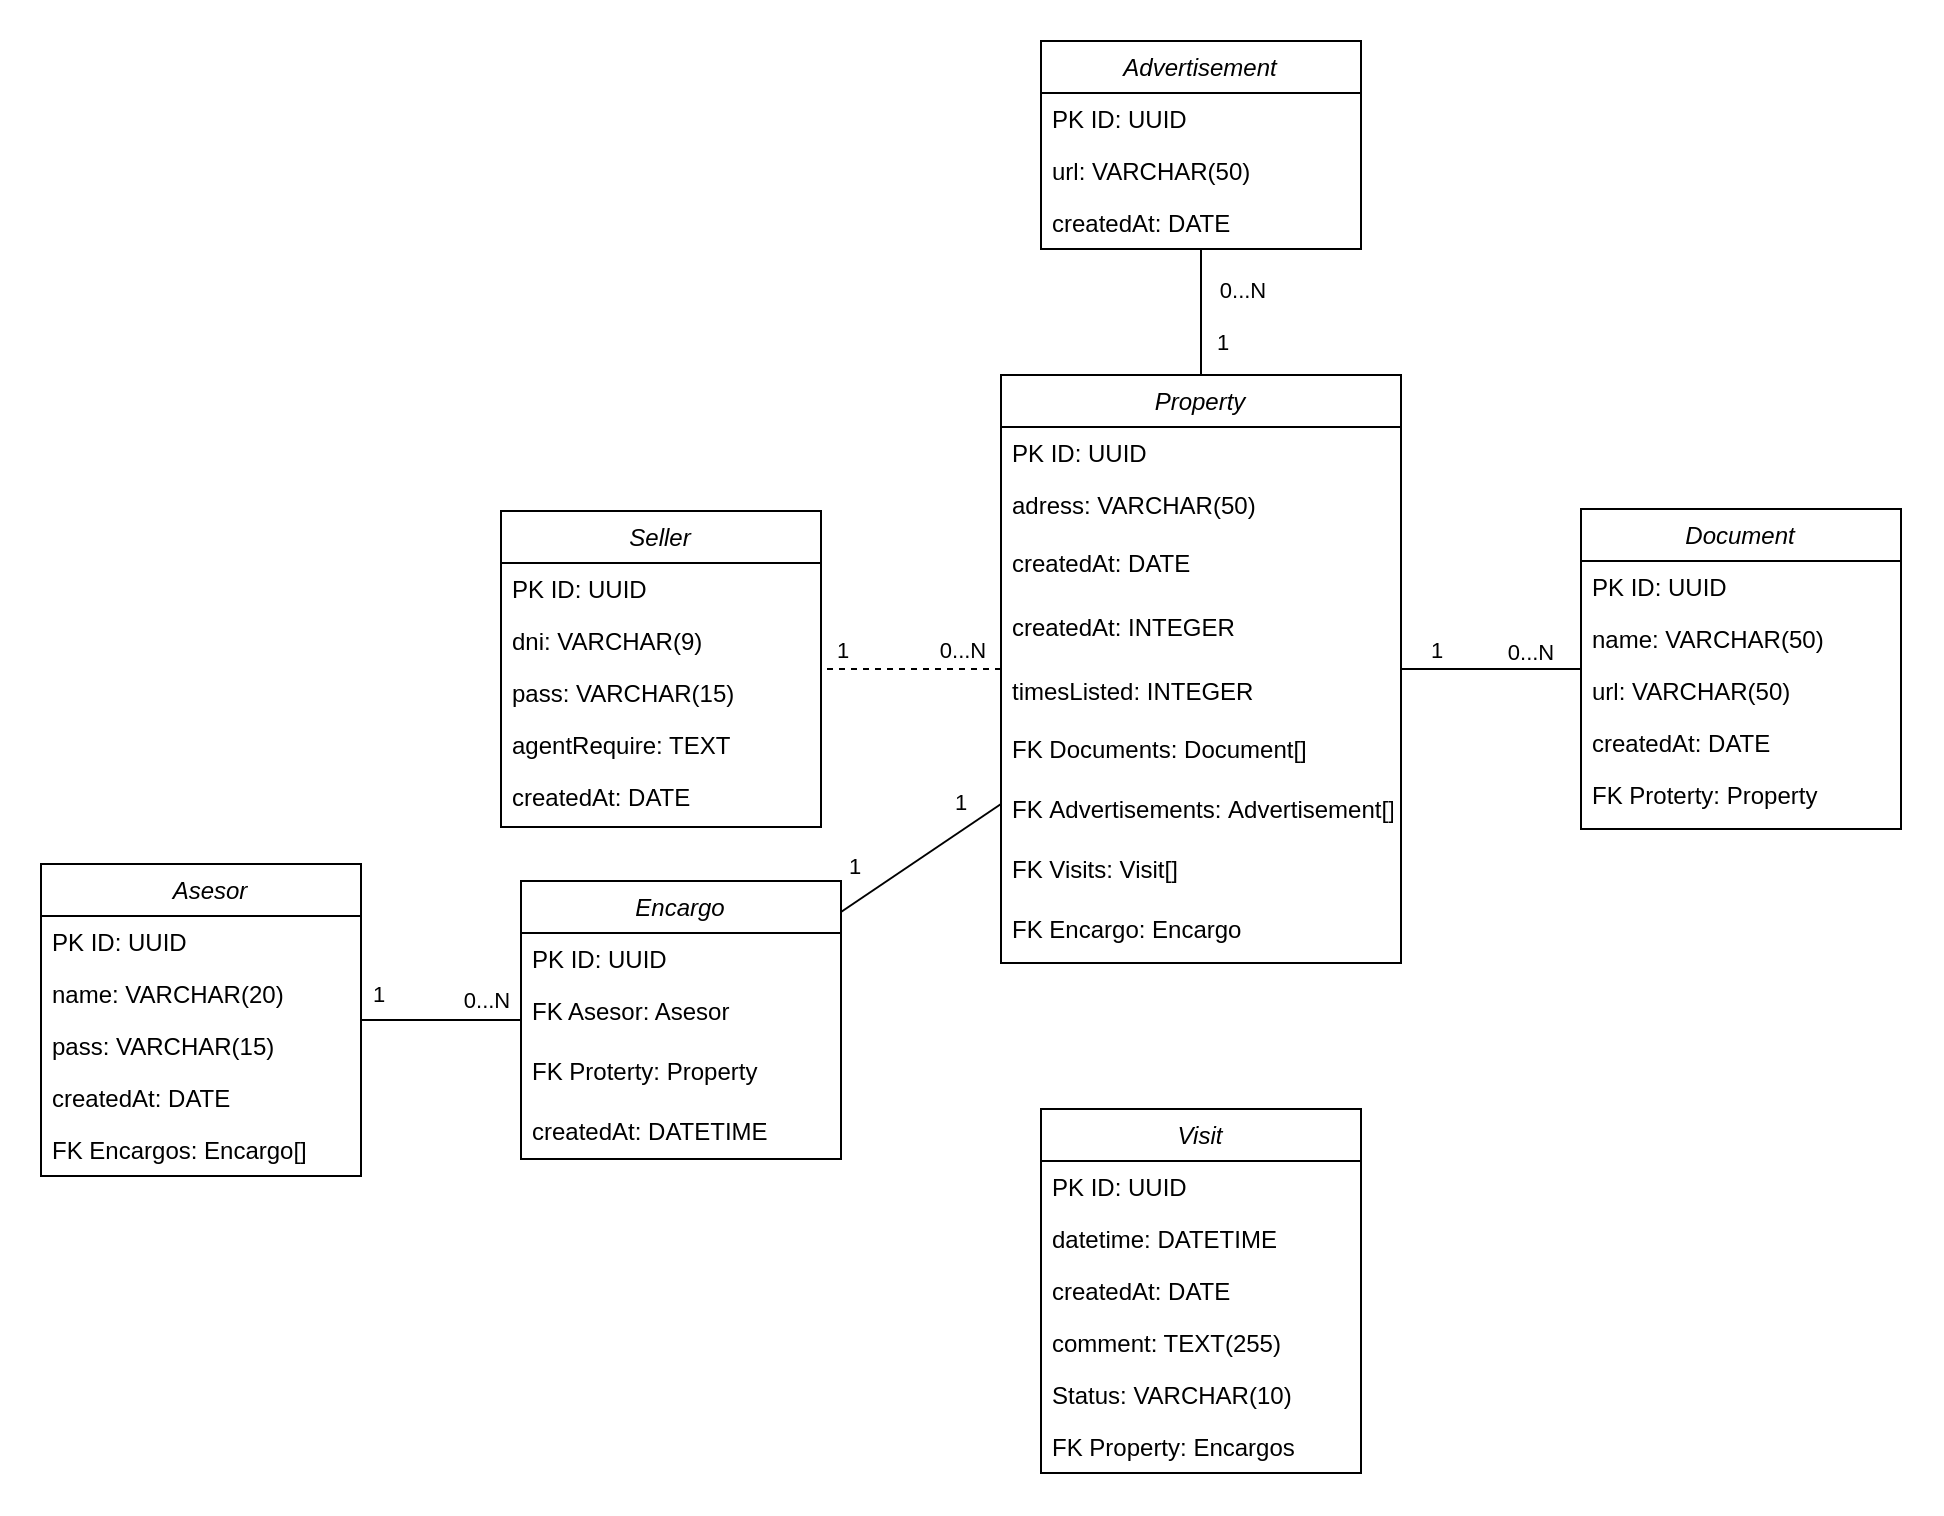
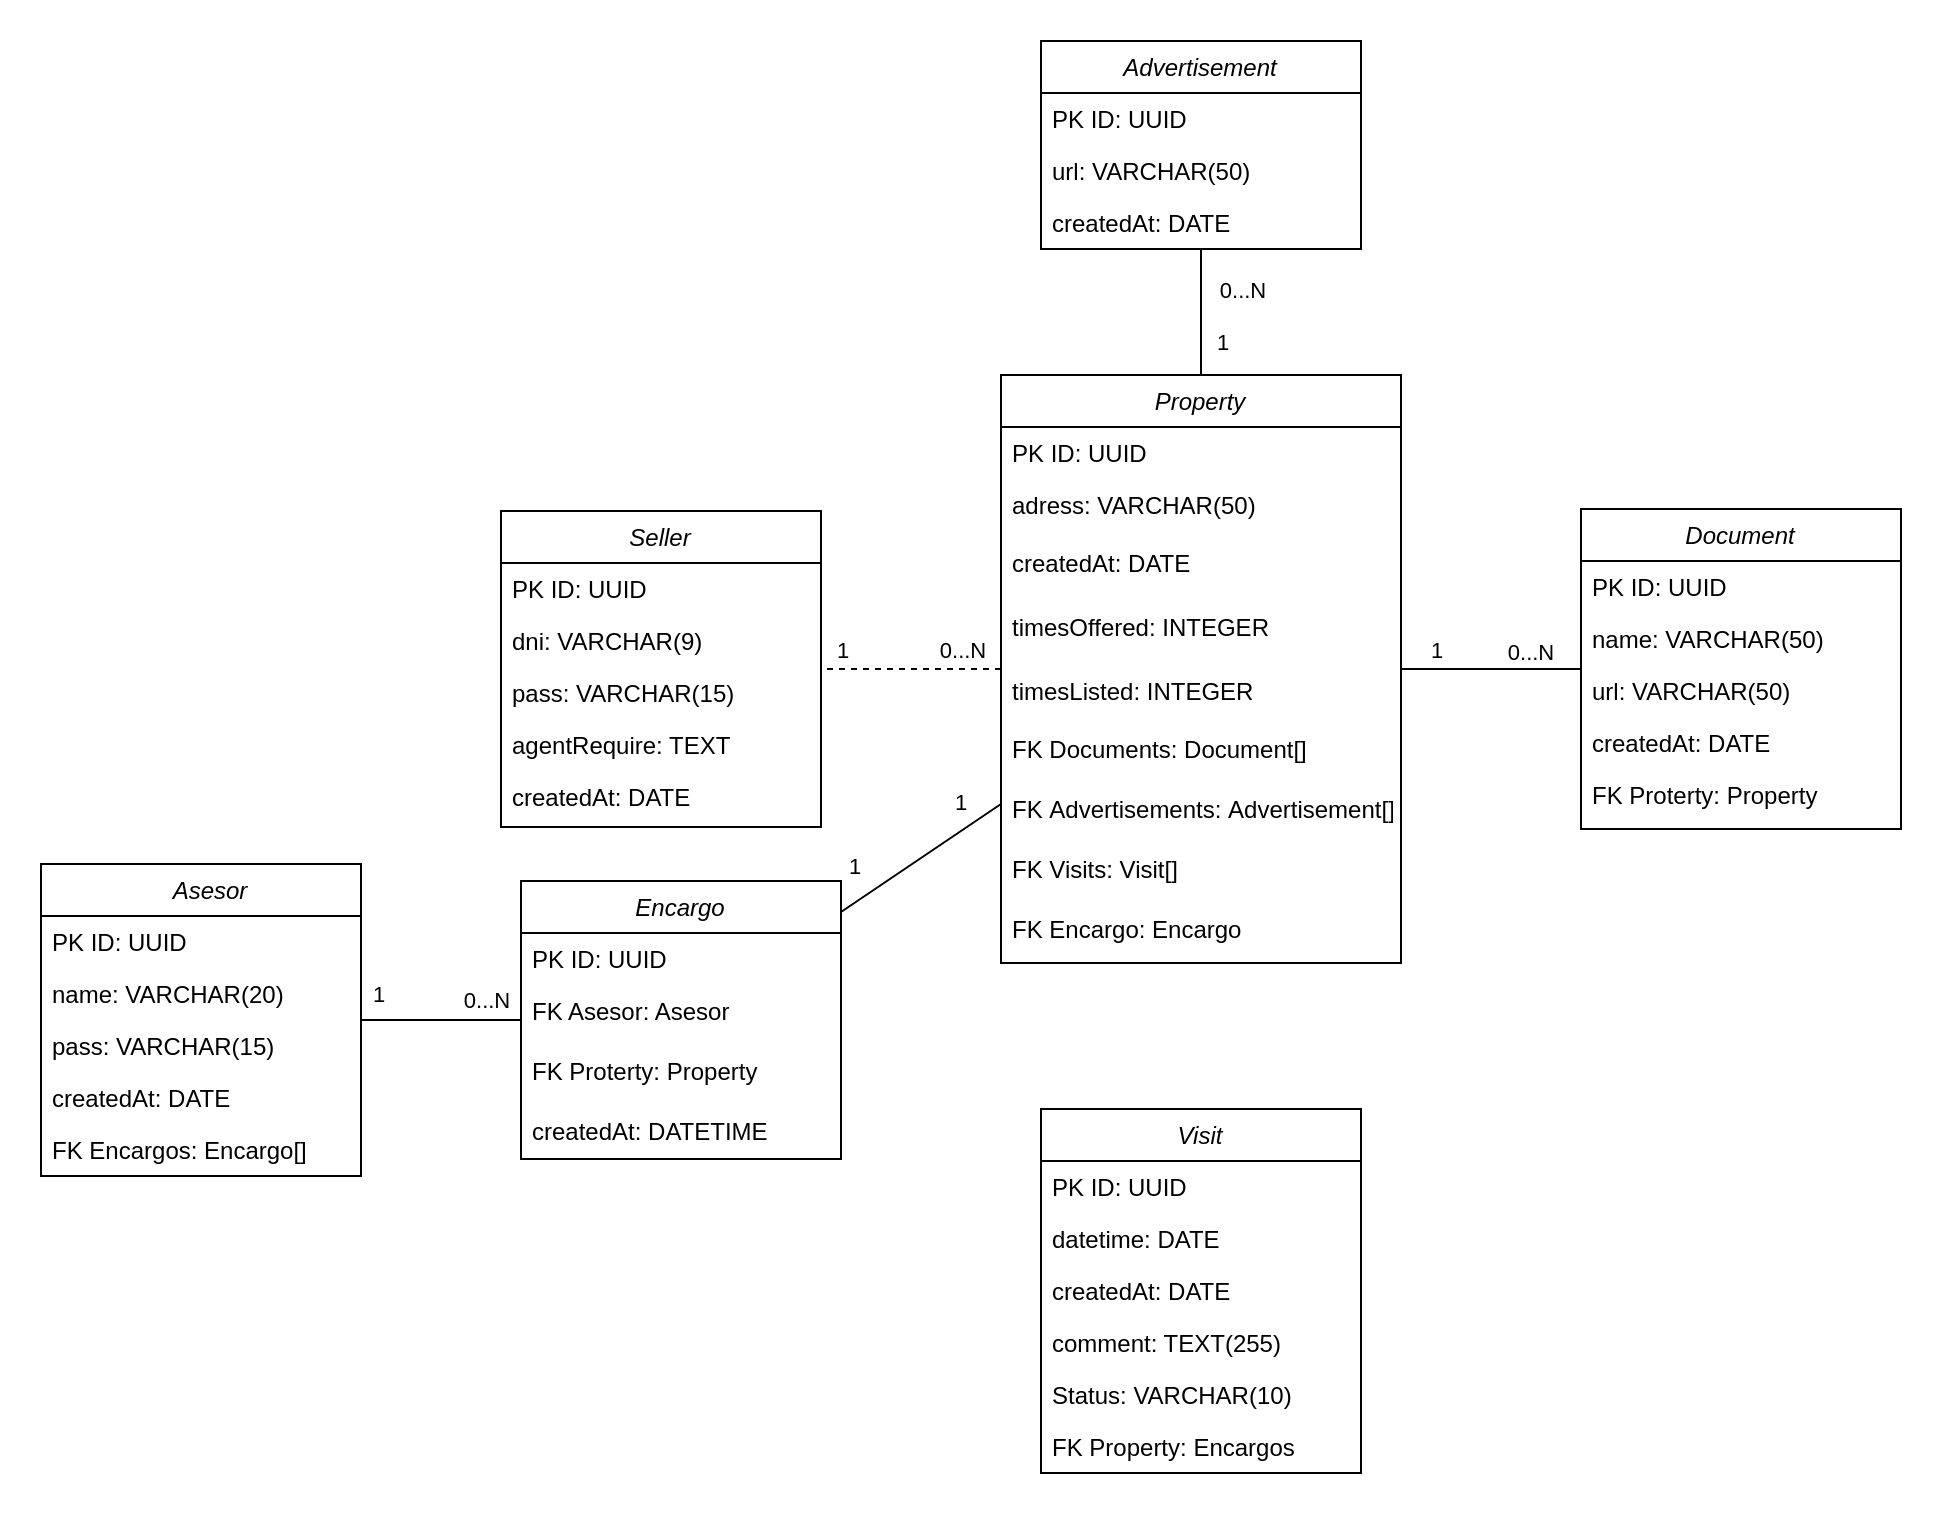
node "createdAt: INTEGER": label "createdAt: INTEGER" -> "timesOffered: INTEGER"
node "datetime: DATETIME": label "datetime: DATETIME" -> "datetime: DATE"
